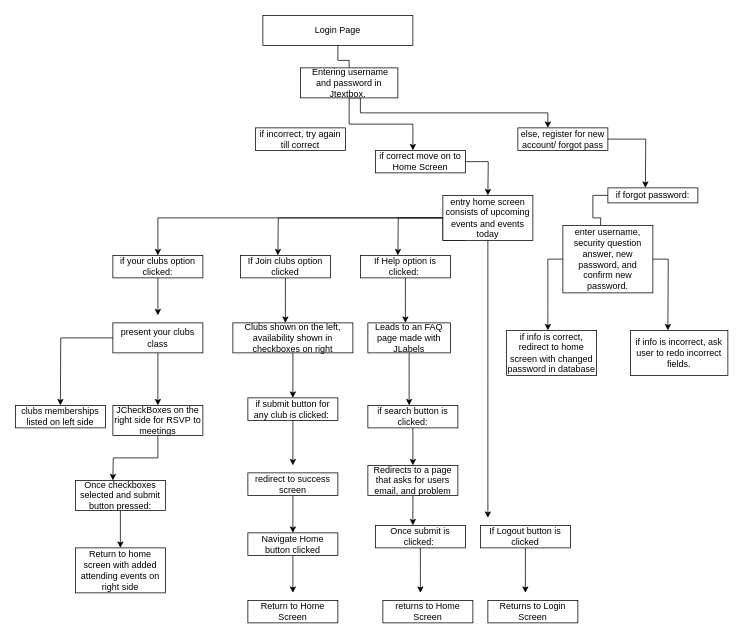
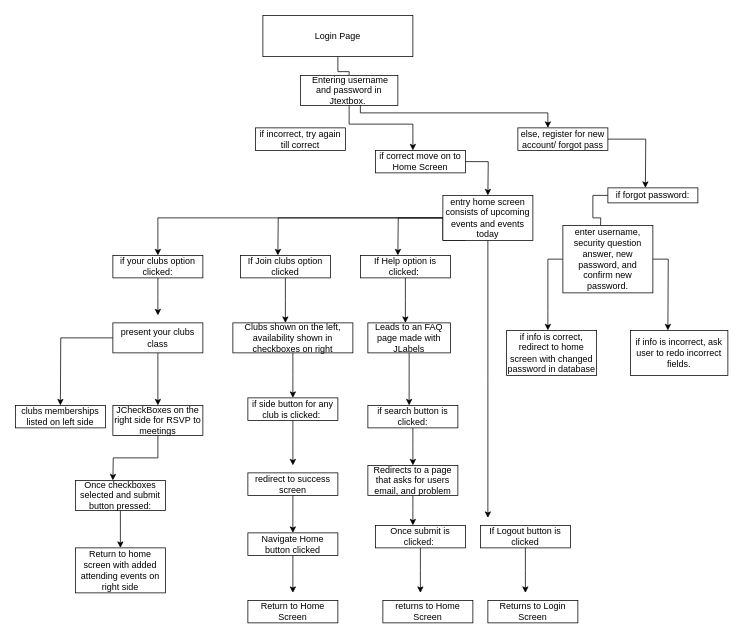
node "Login Page": size 150x30 -> 150x41
node "Entering username and password in Jtextbox.": moved (349, 83) -> (349, 90)
node "if submit button for any club is clicked:": label "if submit button for any club is clicked:" -> "if side button for any club is clicked:"
